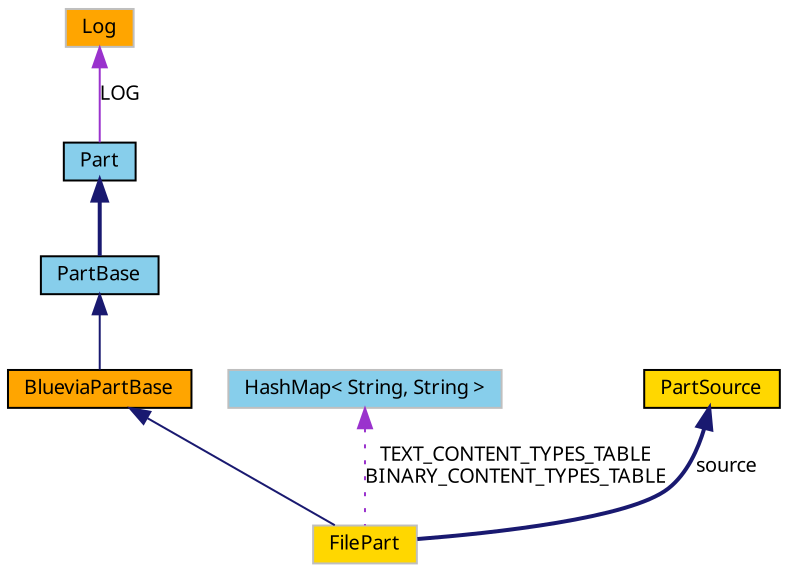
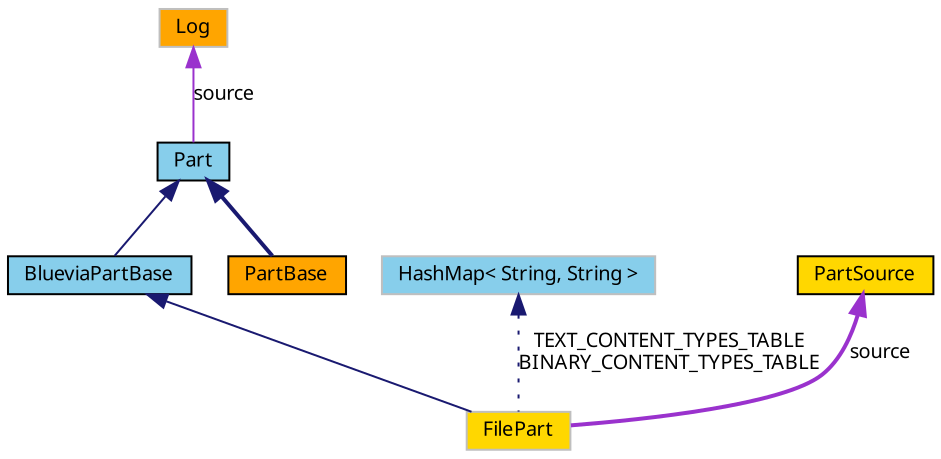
edge "Part" -> "Log": label "LOG" -> "source"
node "PartBase": fillcolor skyblue -> orange
edge "BlueviaPartBase" -> "PartBase": now "BlueviaPartBase" -> "Part"
node "BlueviaPartBase": fillcolor orange -> skyblue
edge "FilePart" -> "HashMap< String, String >": color darkorchid3 -> midnightblue
edge "FilePart" -> "PartSource": color midnightblue -> darkorchid3
